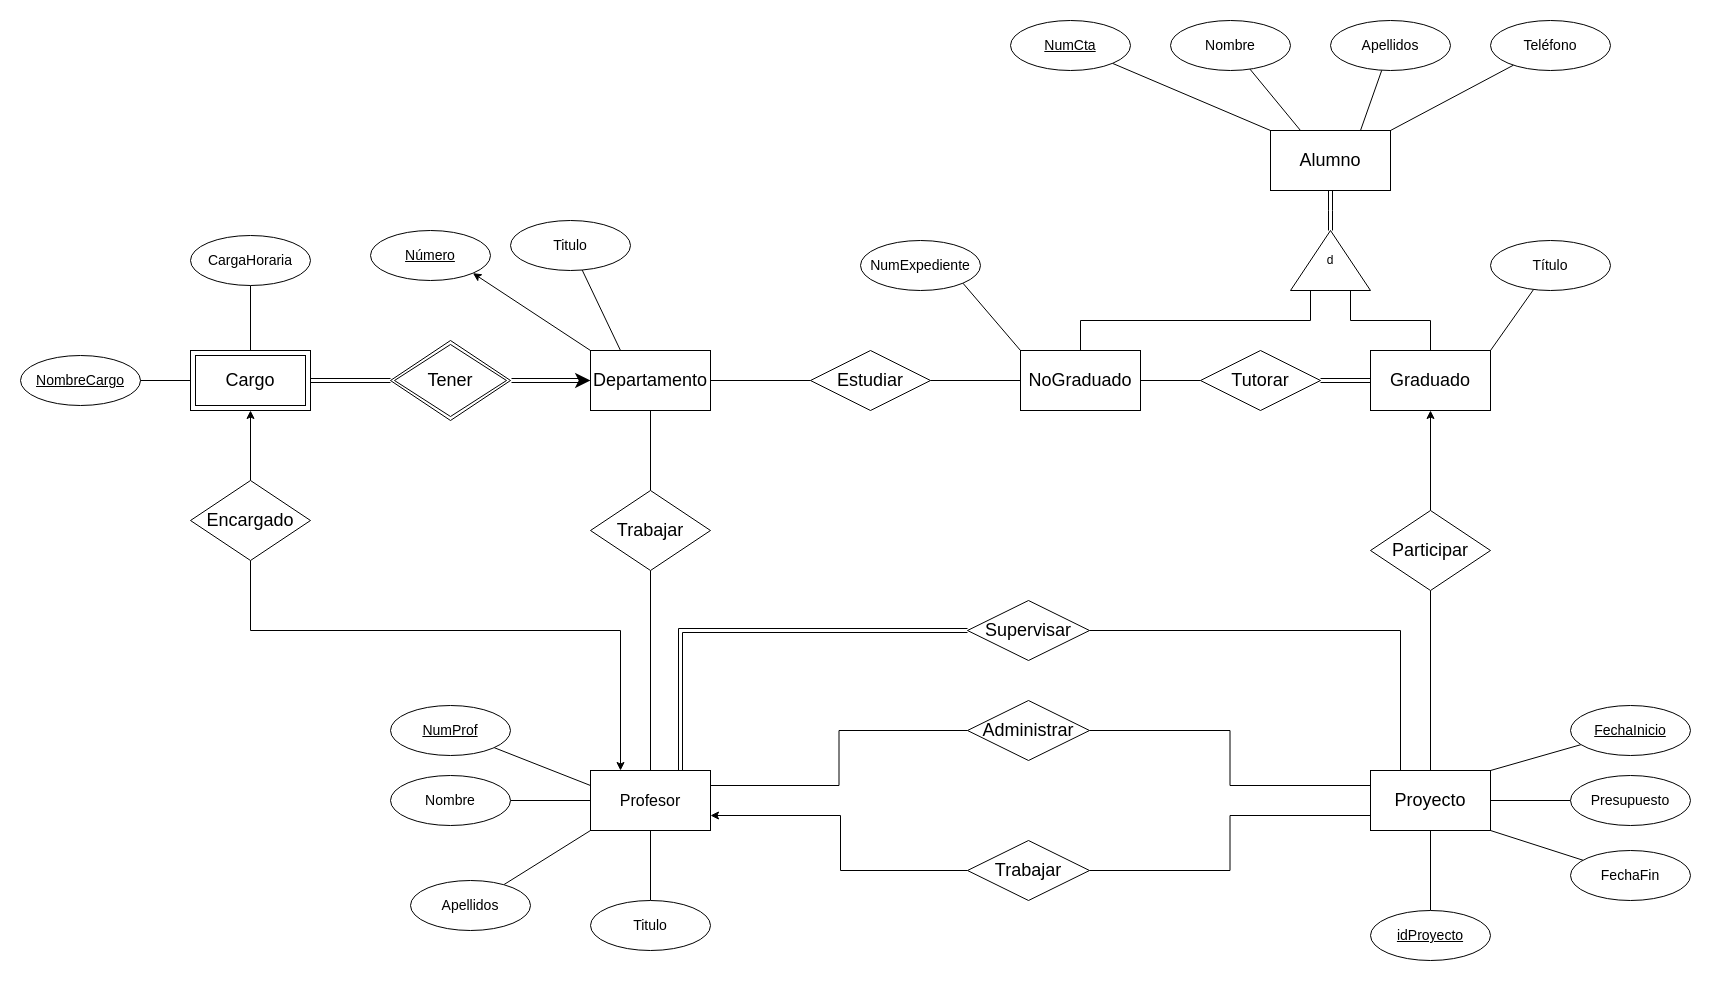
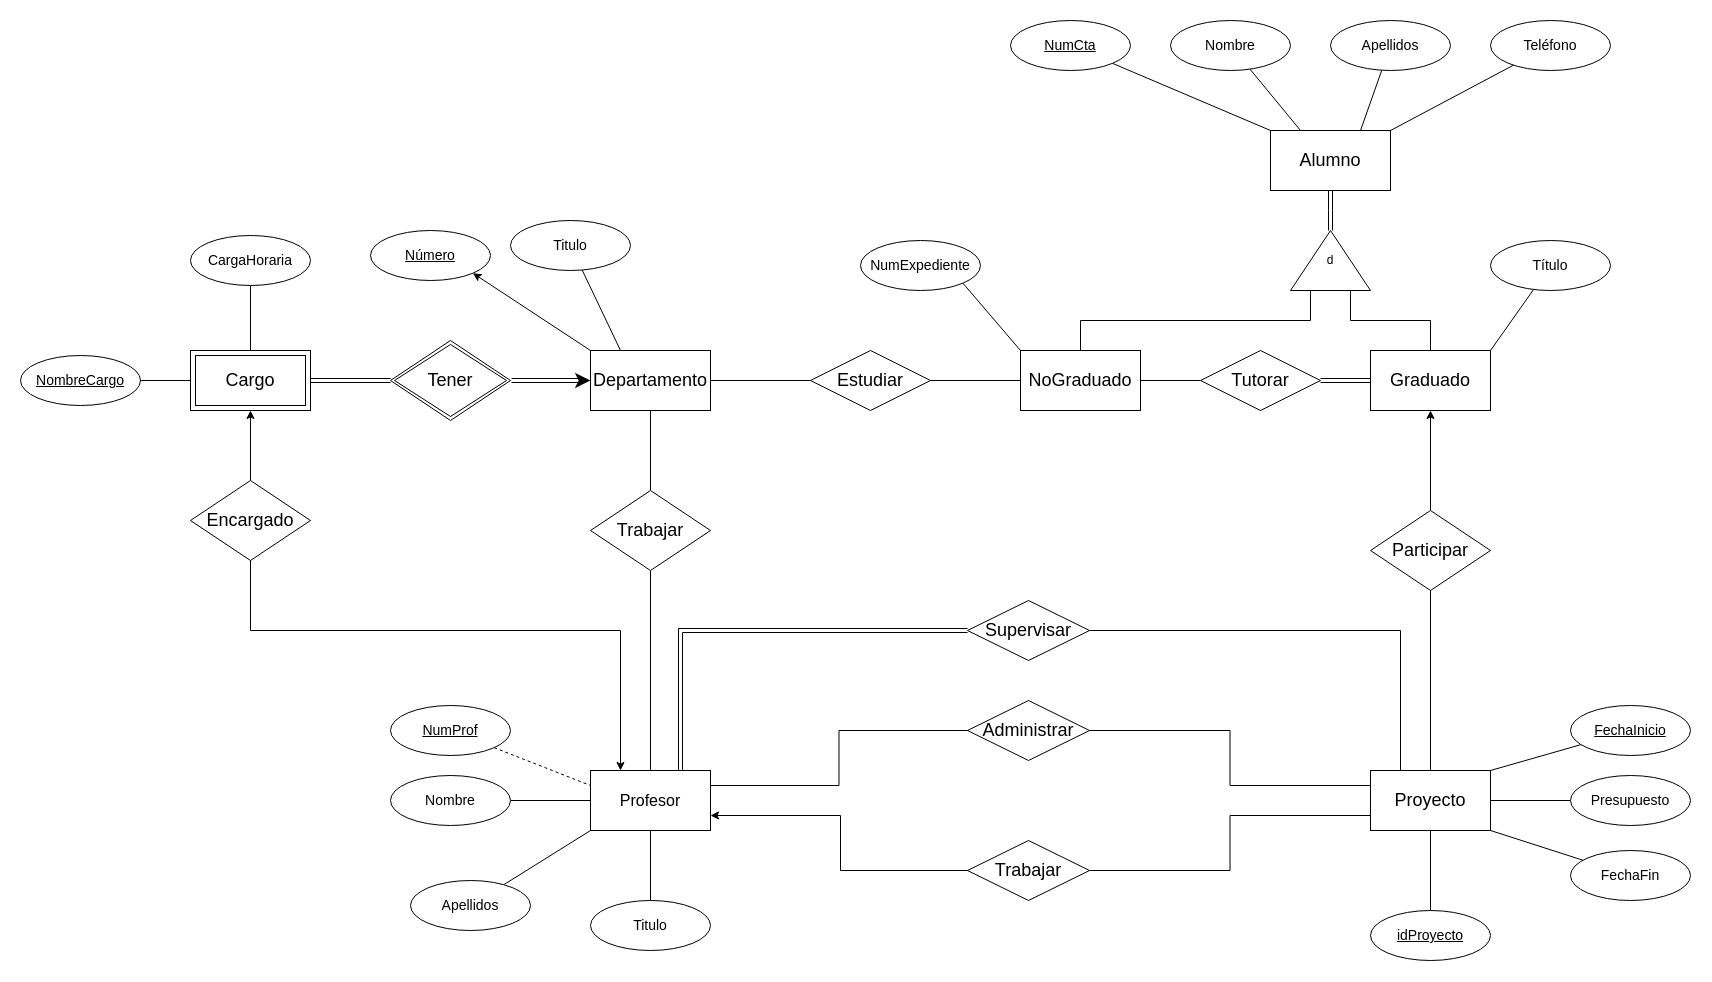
edge "NumProf" -- "Profesor": style solid -> dashed
